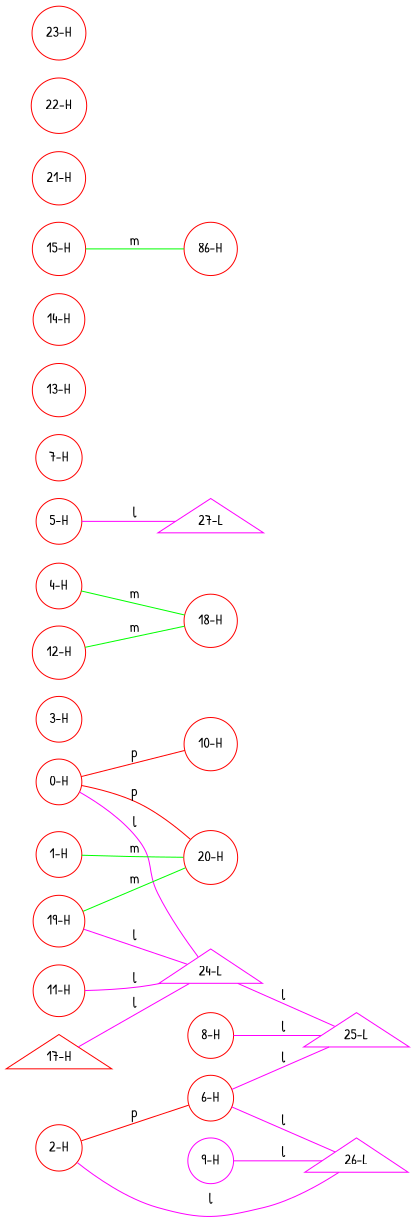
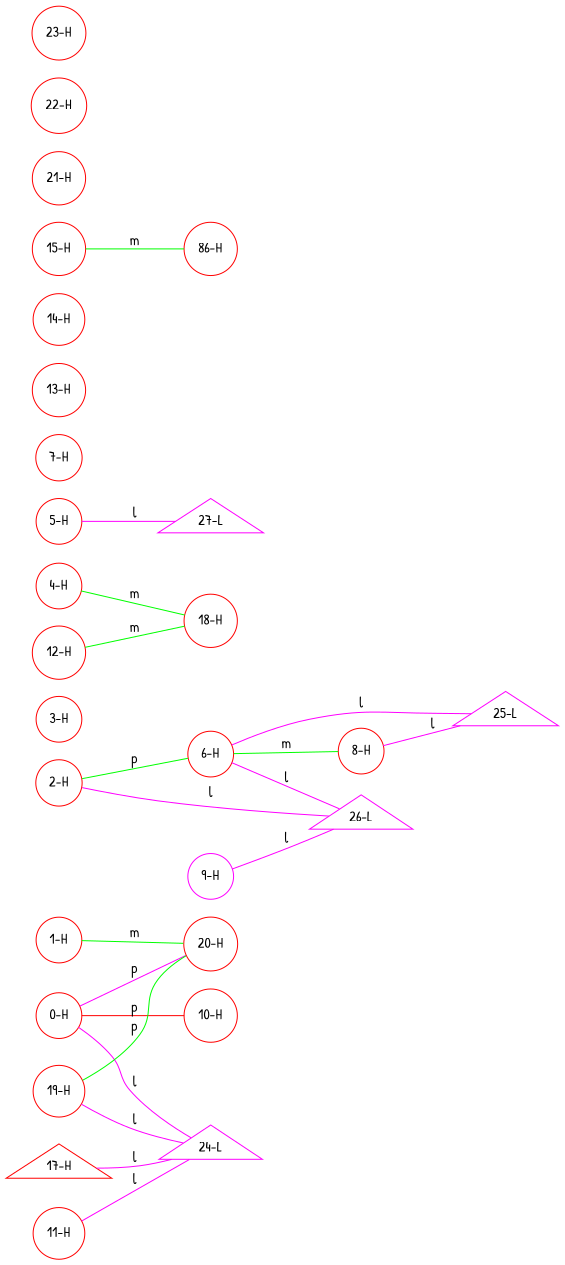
edge "8-H" -- "6-H": added, label "m"
edge "0-H" -- "20-H": color red -> magenta
edge "20-H" -- "19-H": label "m" -> "p"
edge "24-L" -- "25-L": removed, label "l"
edge "6-H" -- "2-H": color red -> green
